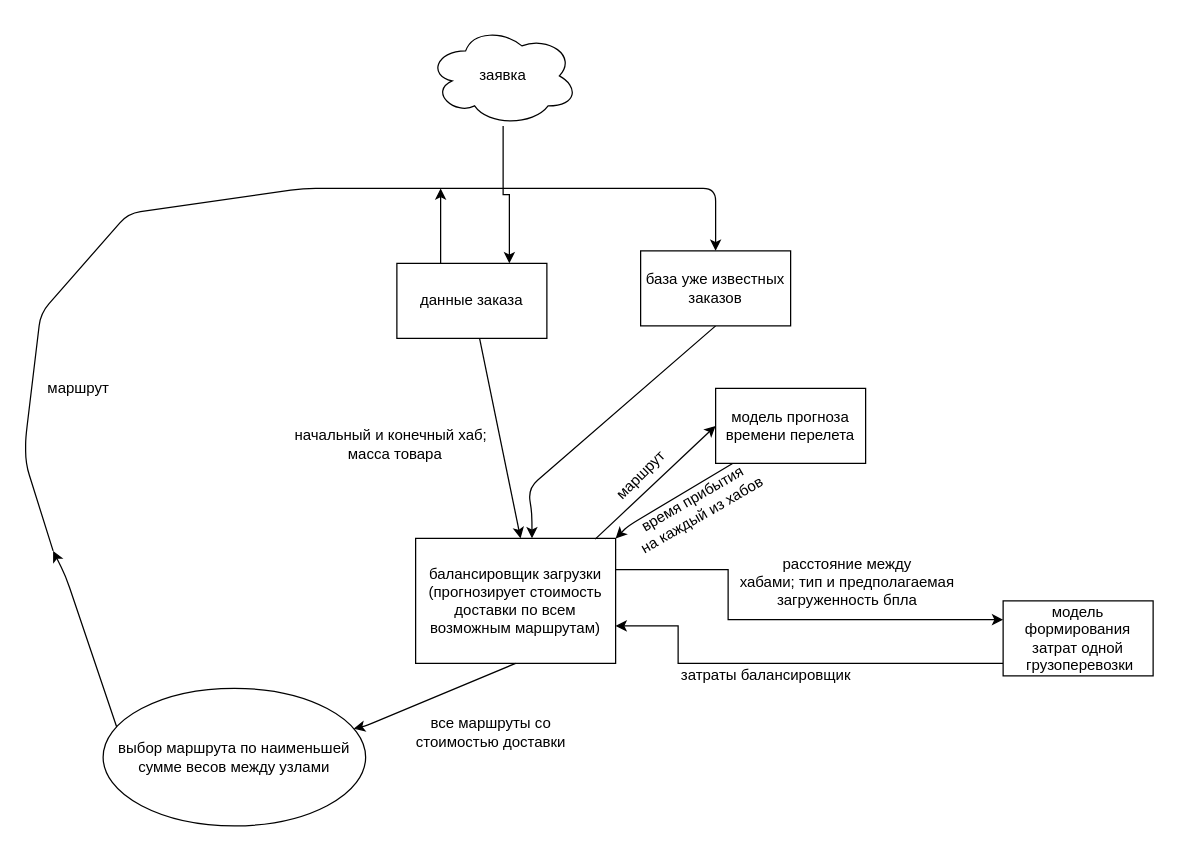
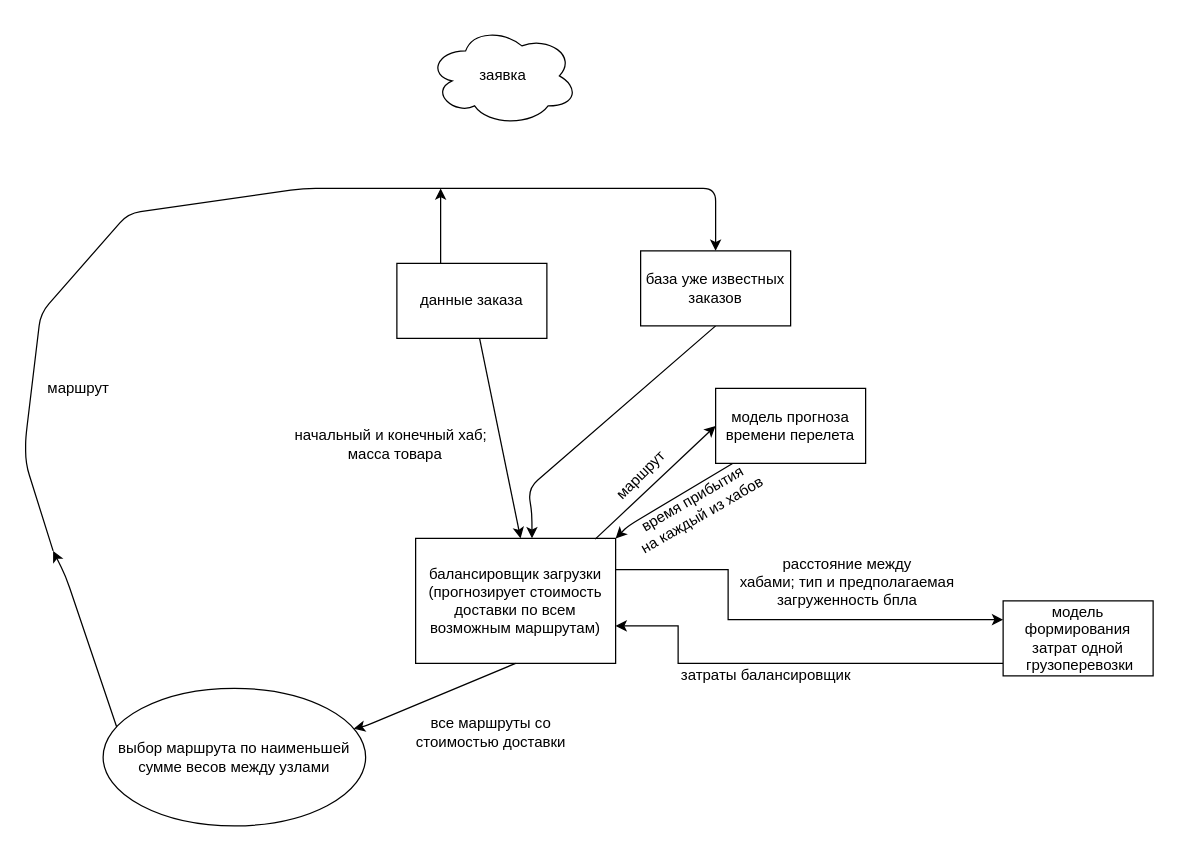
edge "заявка" -> "данные заказа": removed
